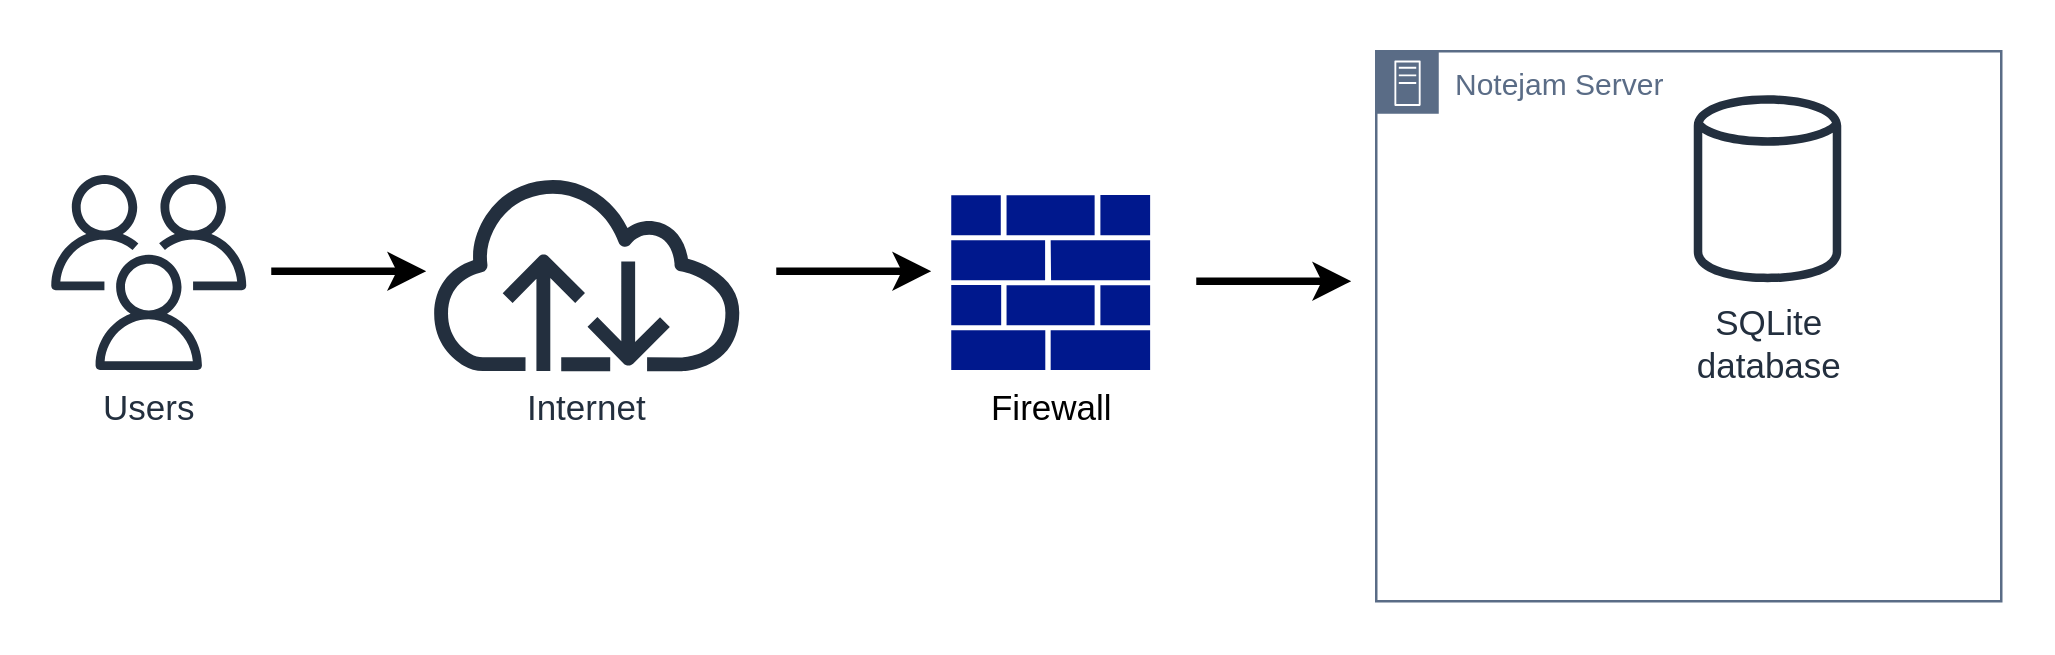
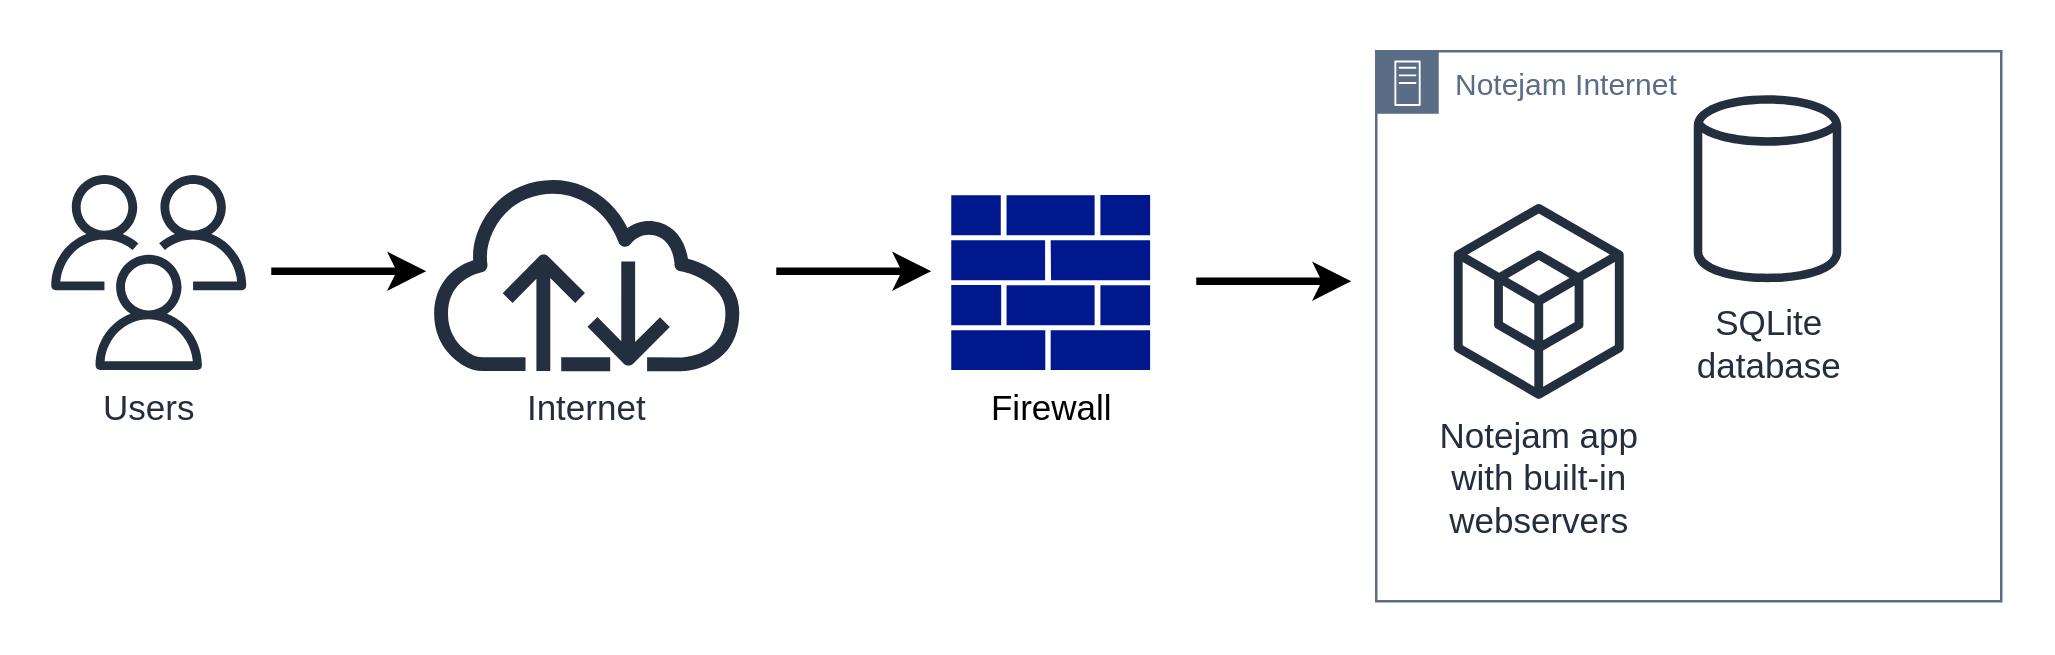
node "Notejam Server": label "Notejam Server" -> "Notejam Internet"
node "Notejam app with built-in webservers": added
